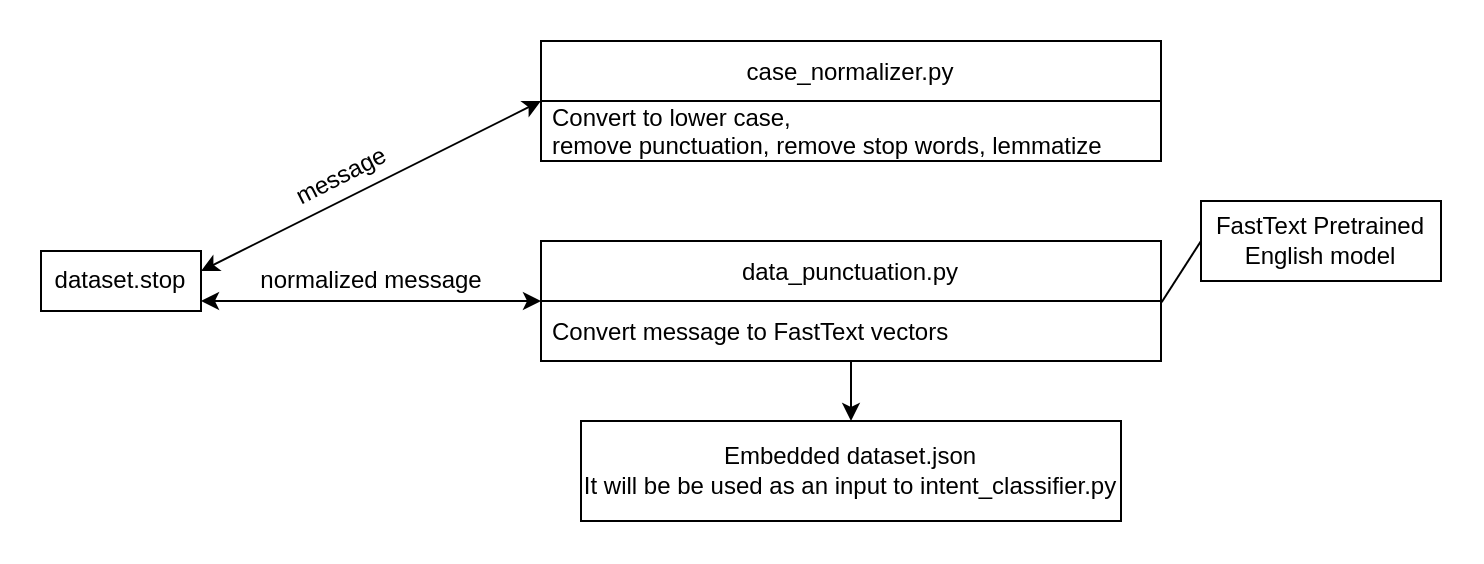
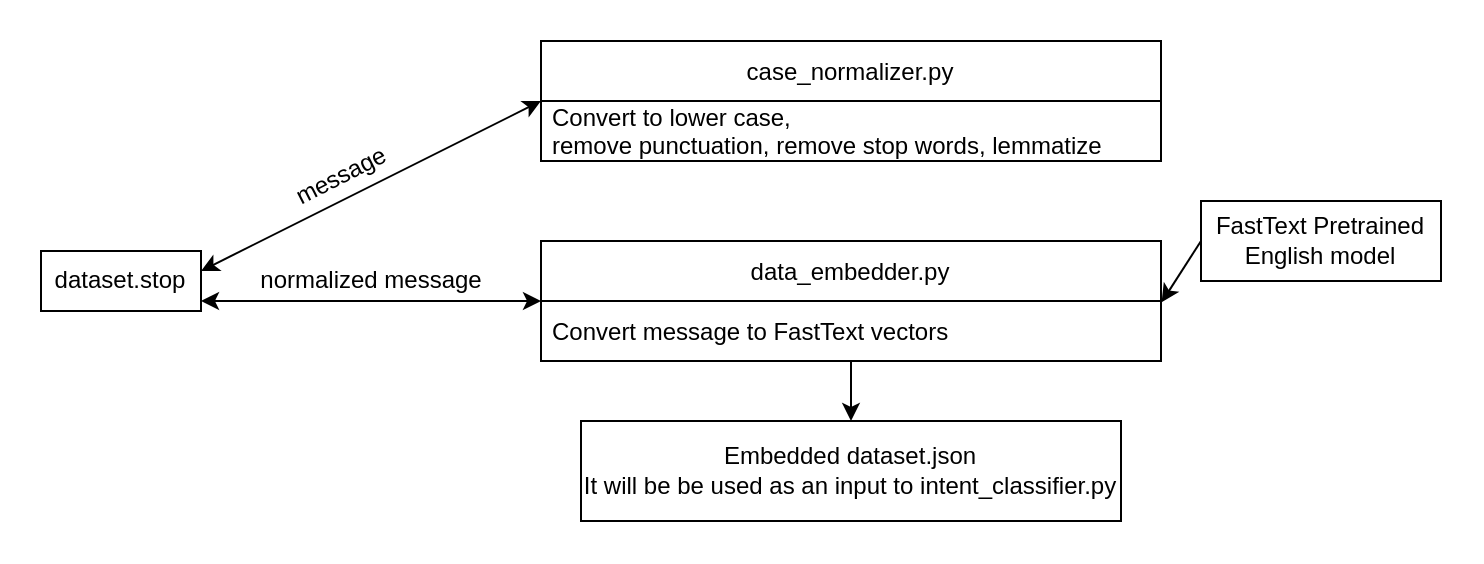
node "data_punctuation.py": label "data_punctuation.py" -> "data_embedder.py"
edge "FastText Pretrained English model" -- "Convert message to FastText vectors": arrowhead none -> classic
